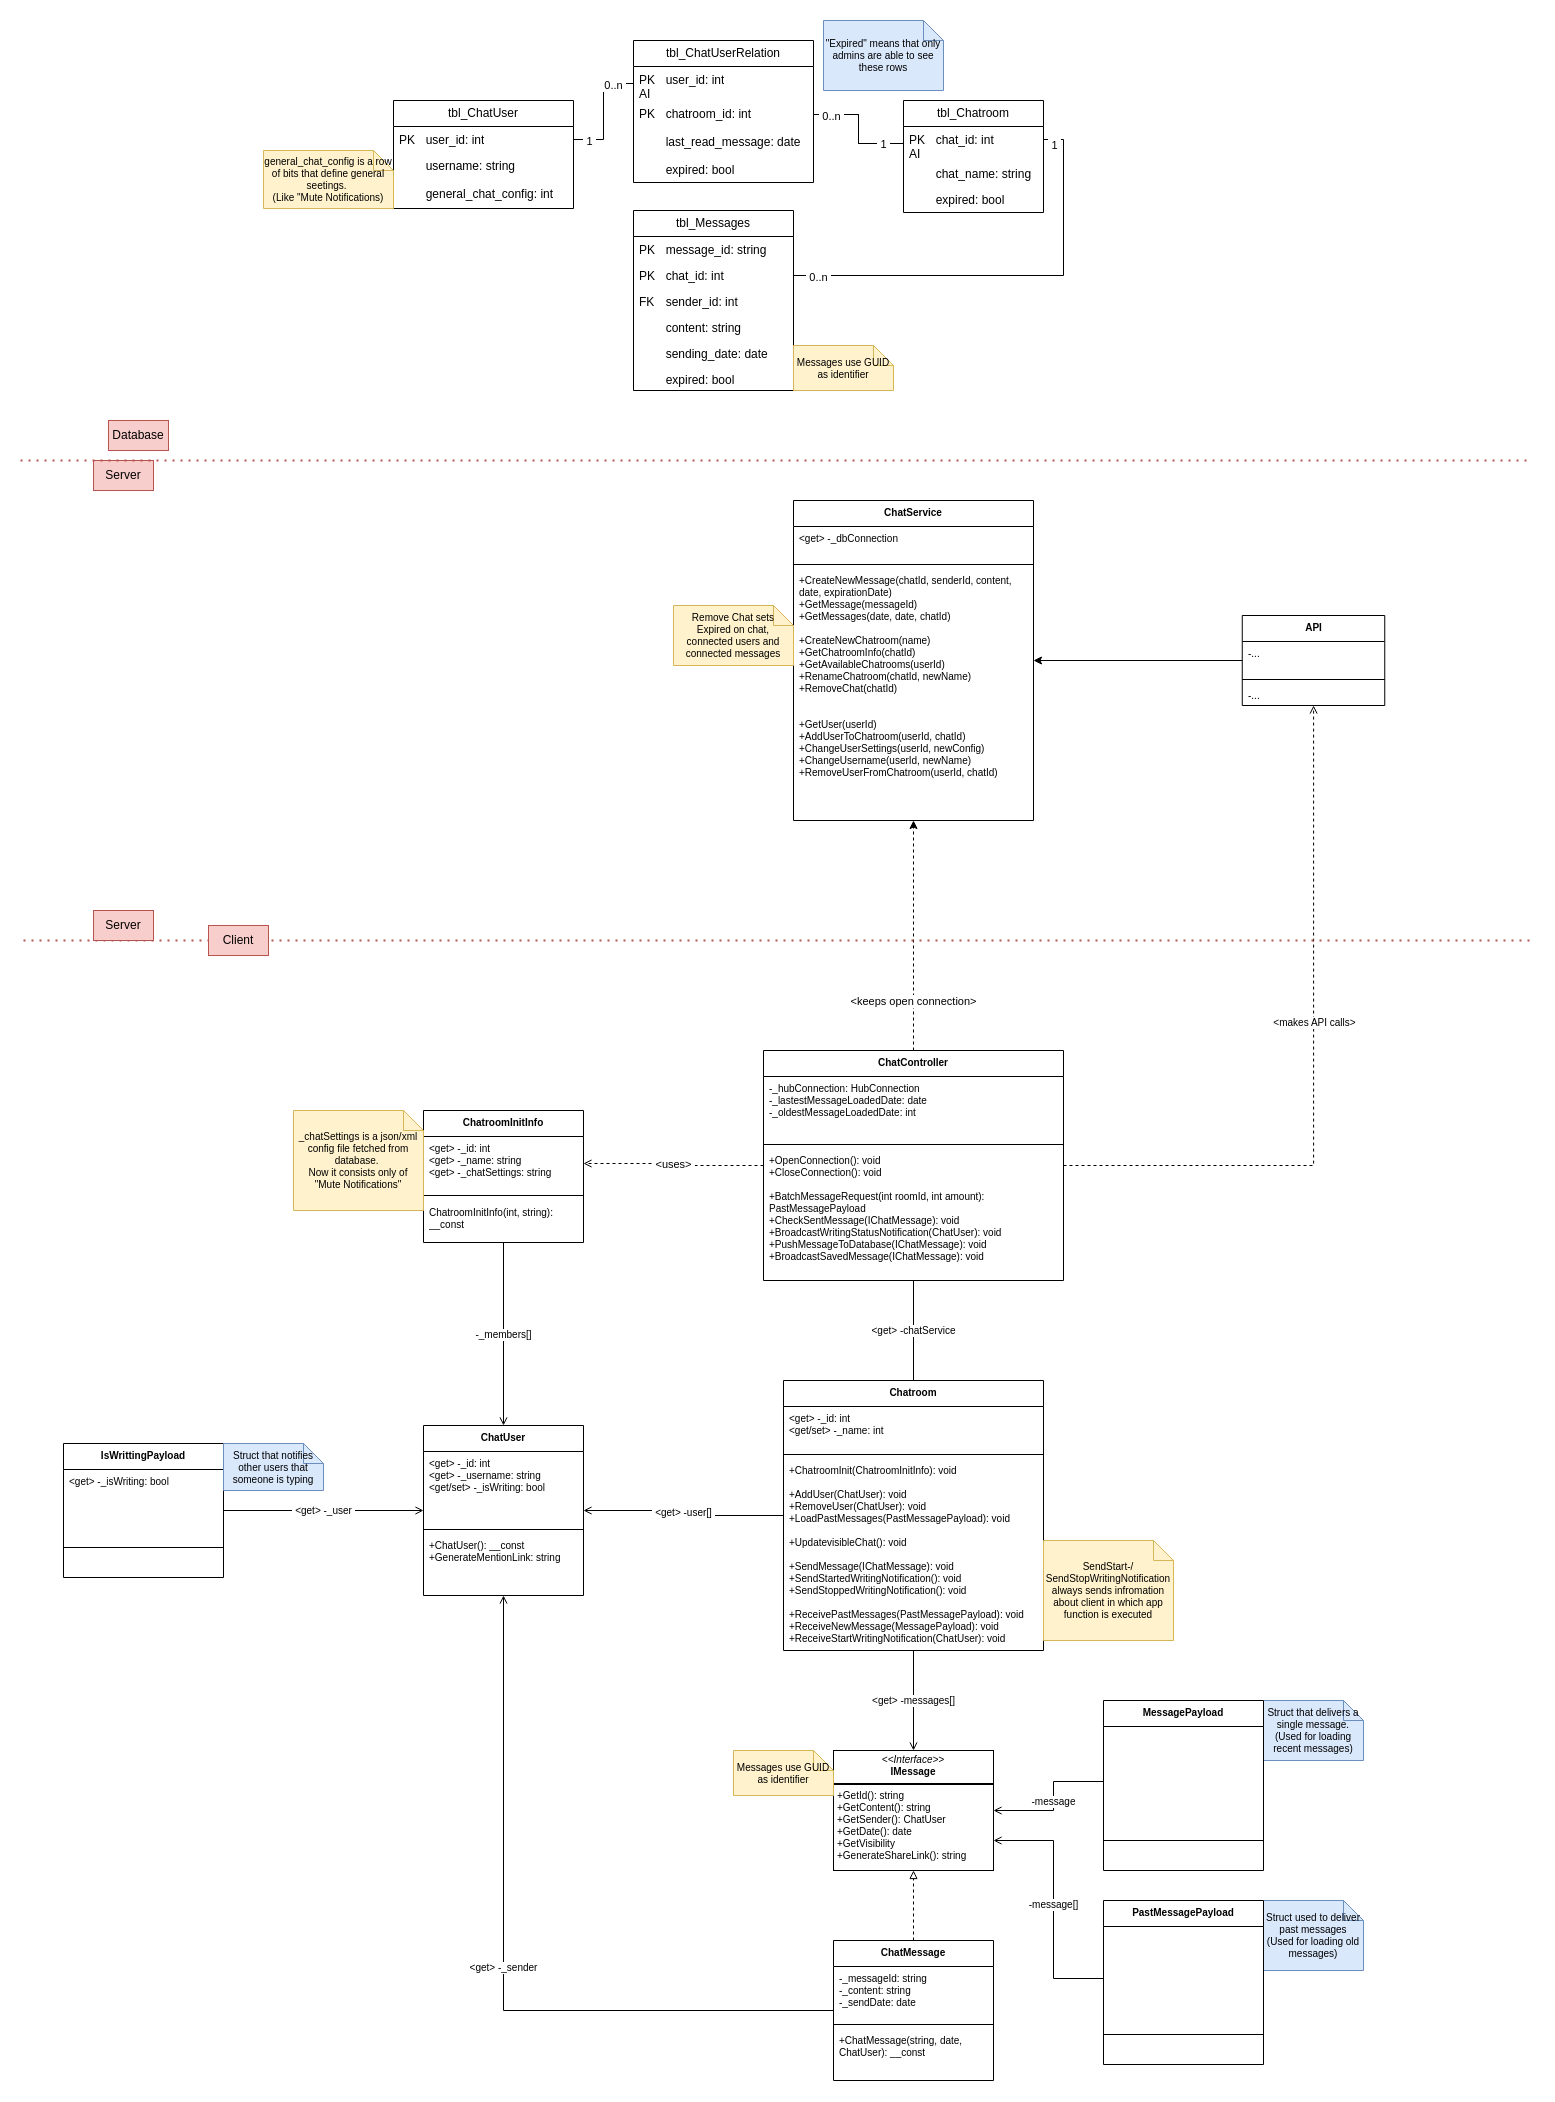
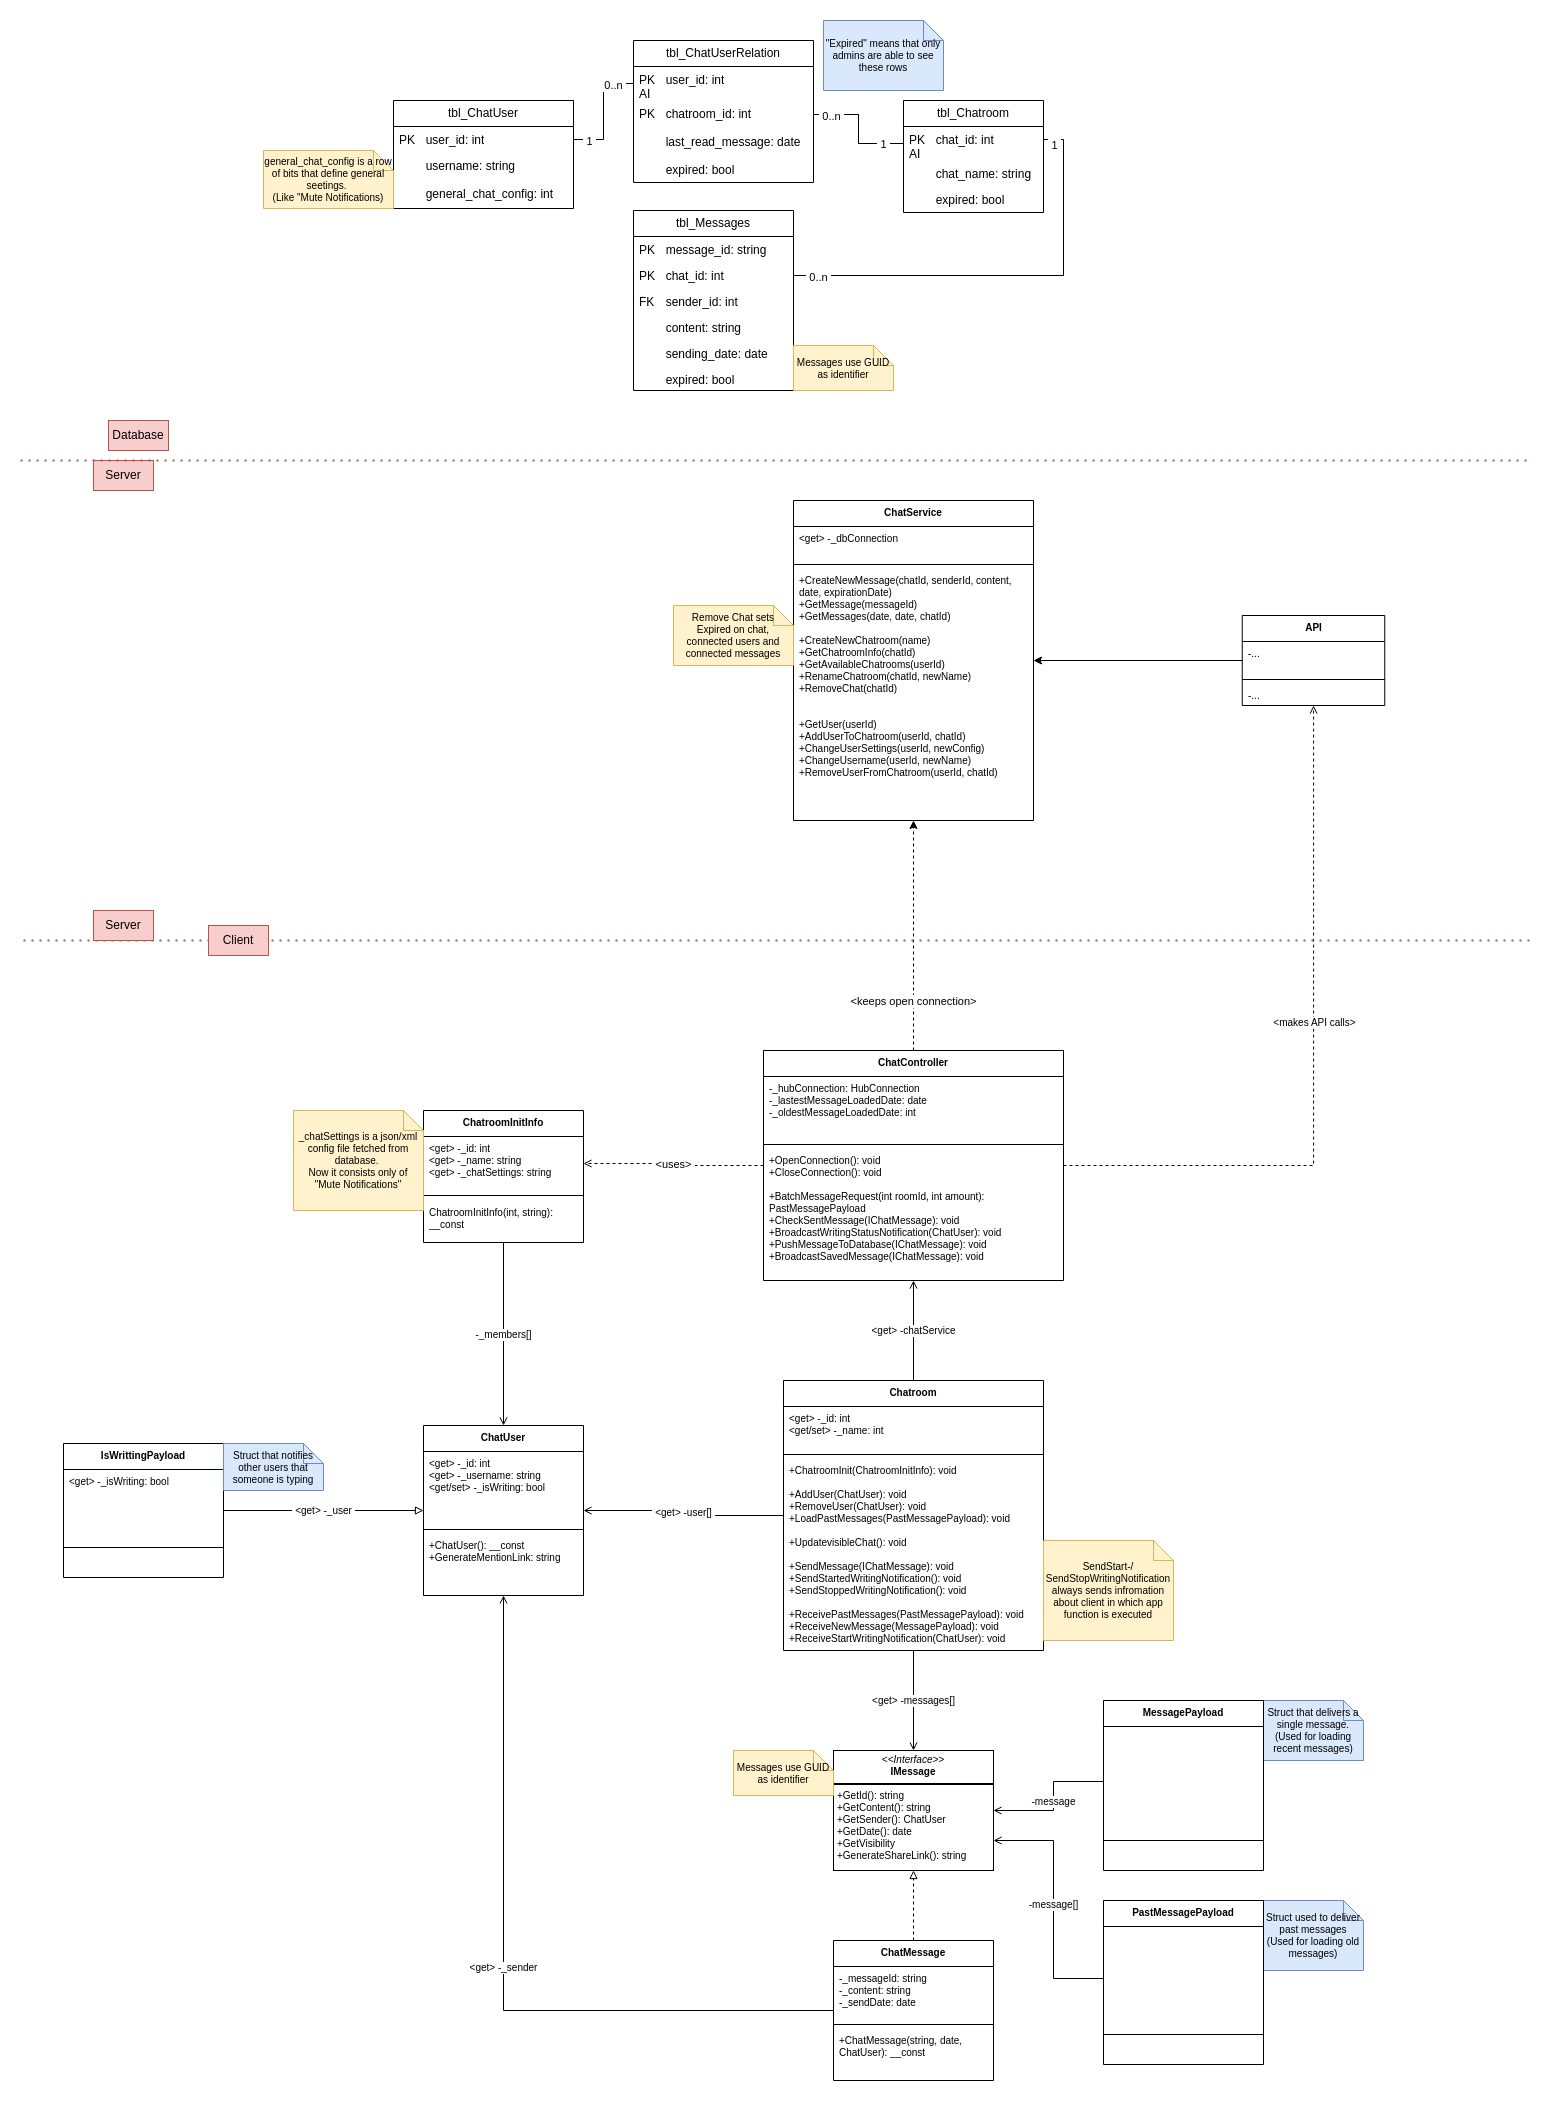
edge "ChatController" -- "Chatroom": arrowhead none -> open
edge "IsWrittingPayload" -> "ChatUser": arrowhead open -> block
